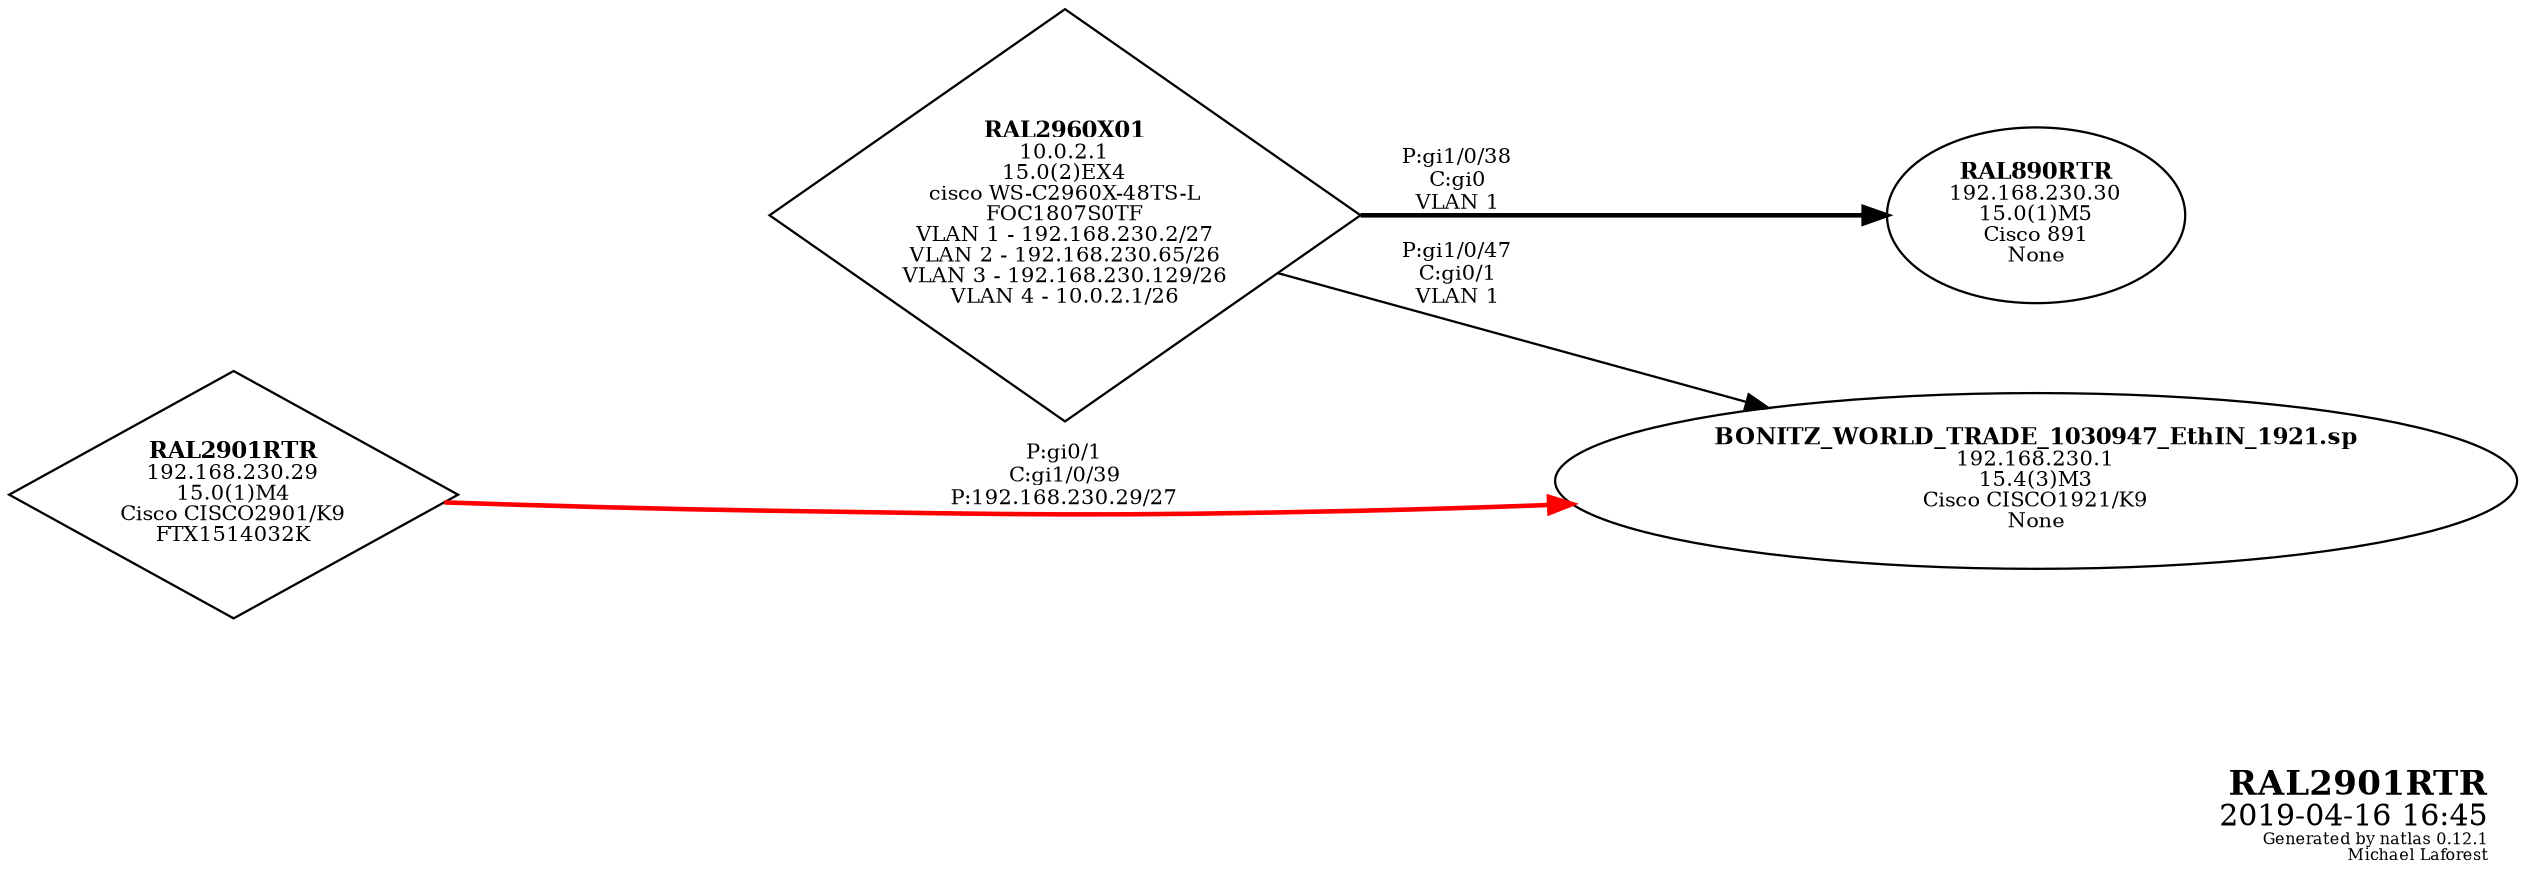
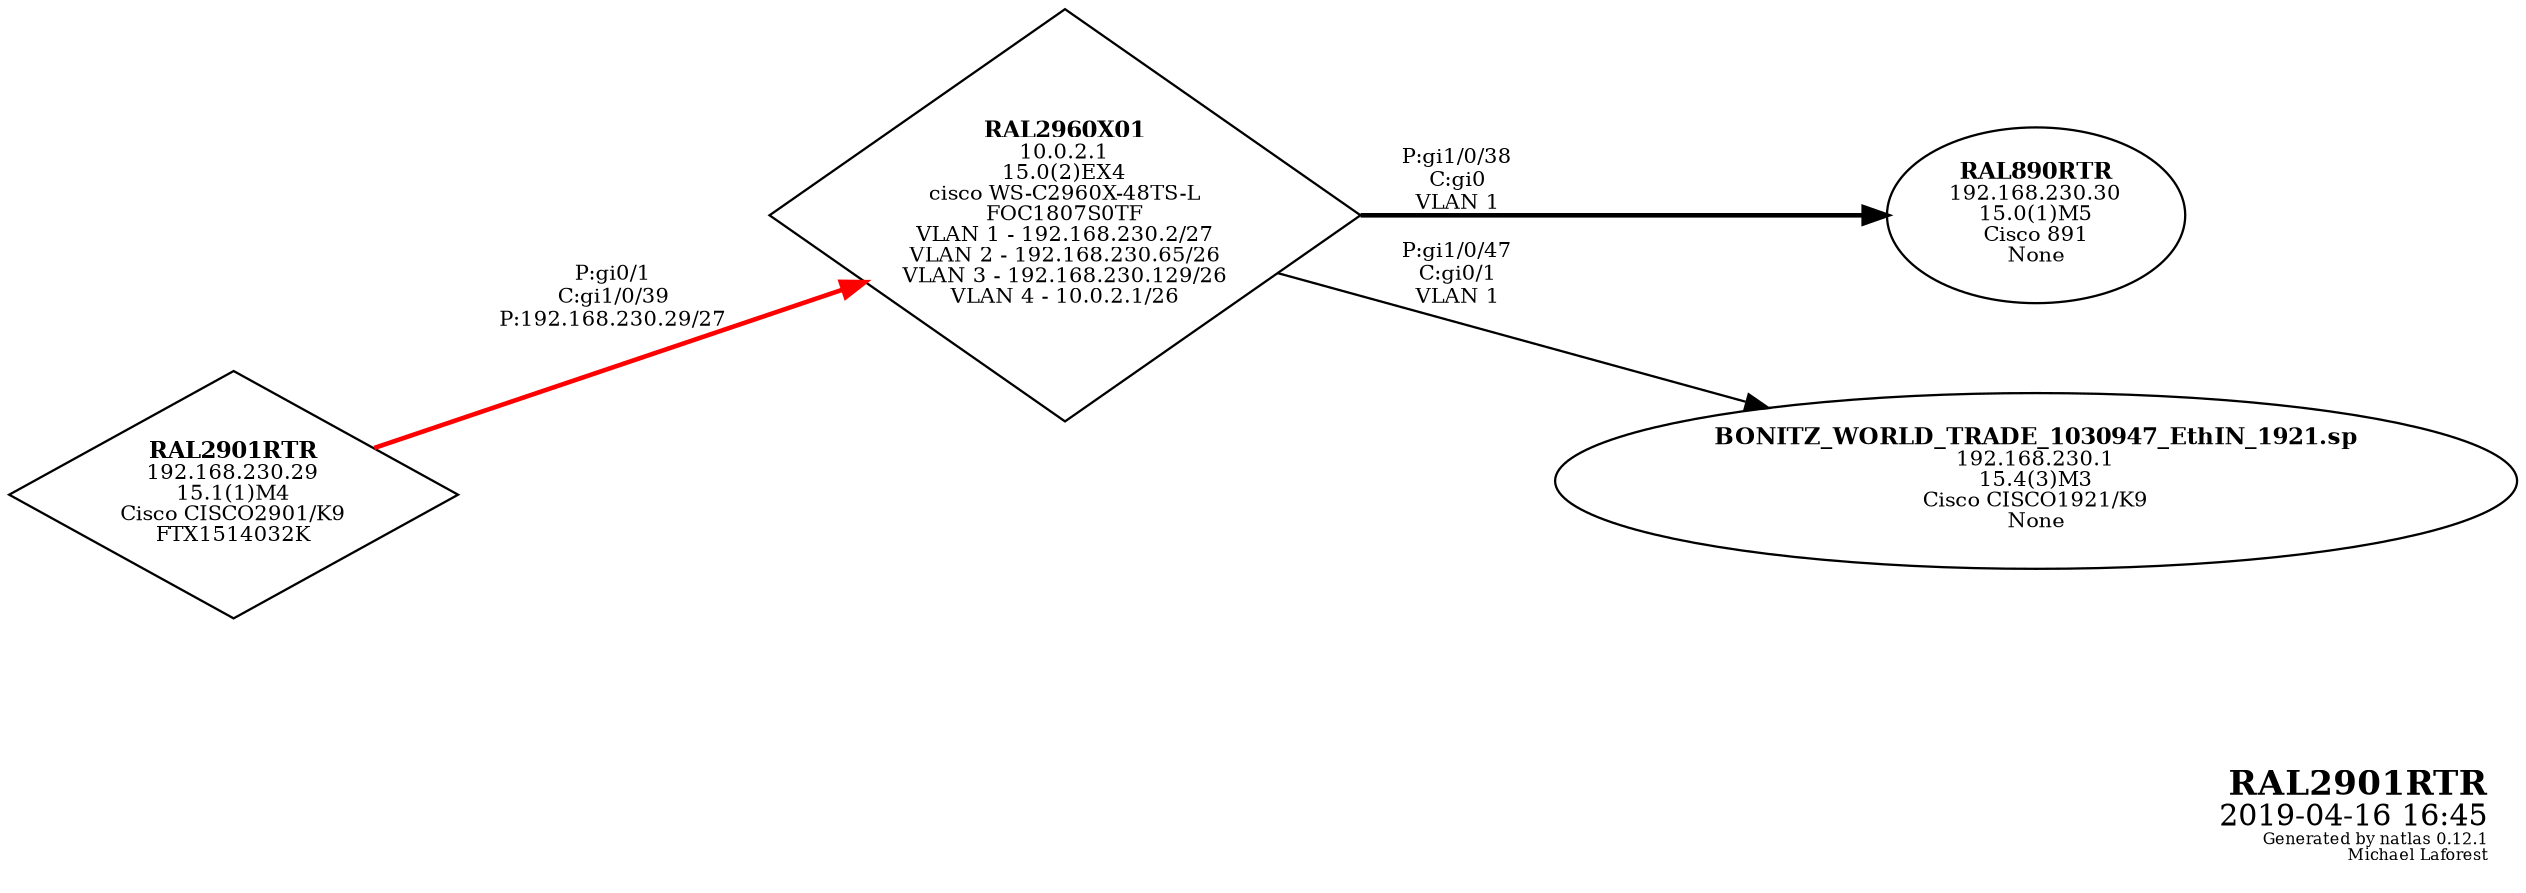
node "RAL2901RTR": text "15.0(1)M4" -> "15.1(1)M4"
edge "BONITZ_WORLD_TRADE_1030947_EthIN_1921.sp" -- "RAL2901RTR": now "RAL2960X01" -- "RAL2901RTR"
